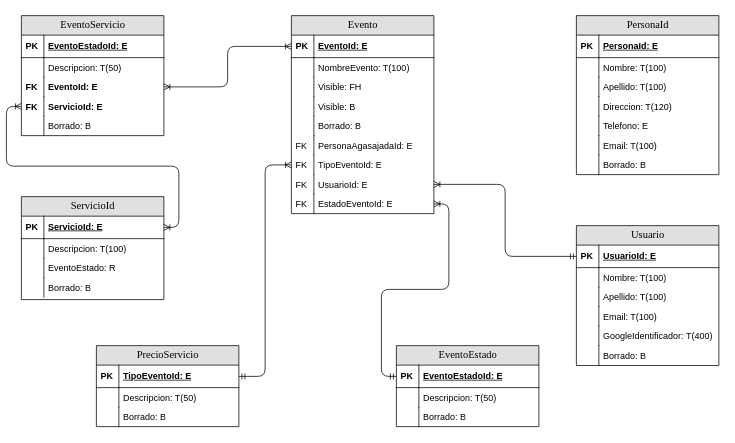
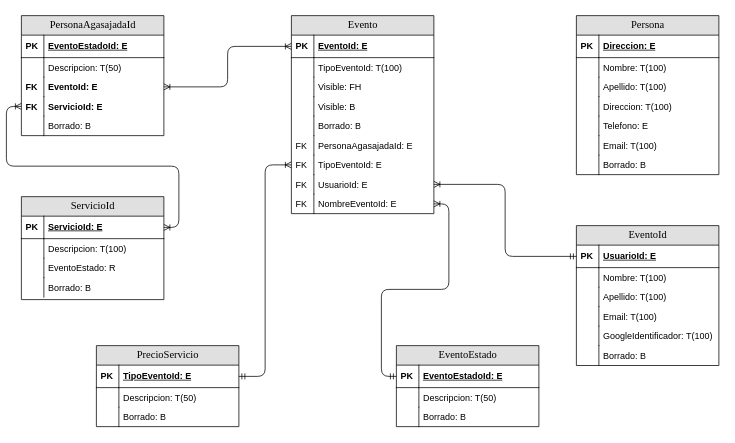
node "EventoServicio": label "EventoServicio" -> "PersonaAgasajadaId"
node "PersonaId": label "PersonaId" -> "Persona"
node "PersonaId: E": label "PersonaId: E" -> "Direccion: E"
node "NombreEvento: T(100)": label "NombreEvento: T(100)" -> "TipoEventoId: T(100)"
node "Direccion: T(120)": label "Direccion: T(120)" -> "Direccion: T(100)"
node "EstadoEventoId: E": label "EstadoEventoId: E" -> "NombreEventoId: E"
node "Usuario": label "Usuario" -> "EventoId"
node "GoogleIdentificador: T(400)": label "GoogleIdentificador: T(400)" -> "GoogleIdentificador: T(100)"
